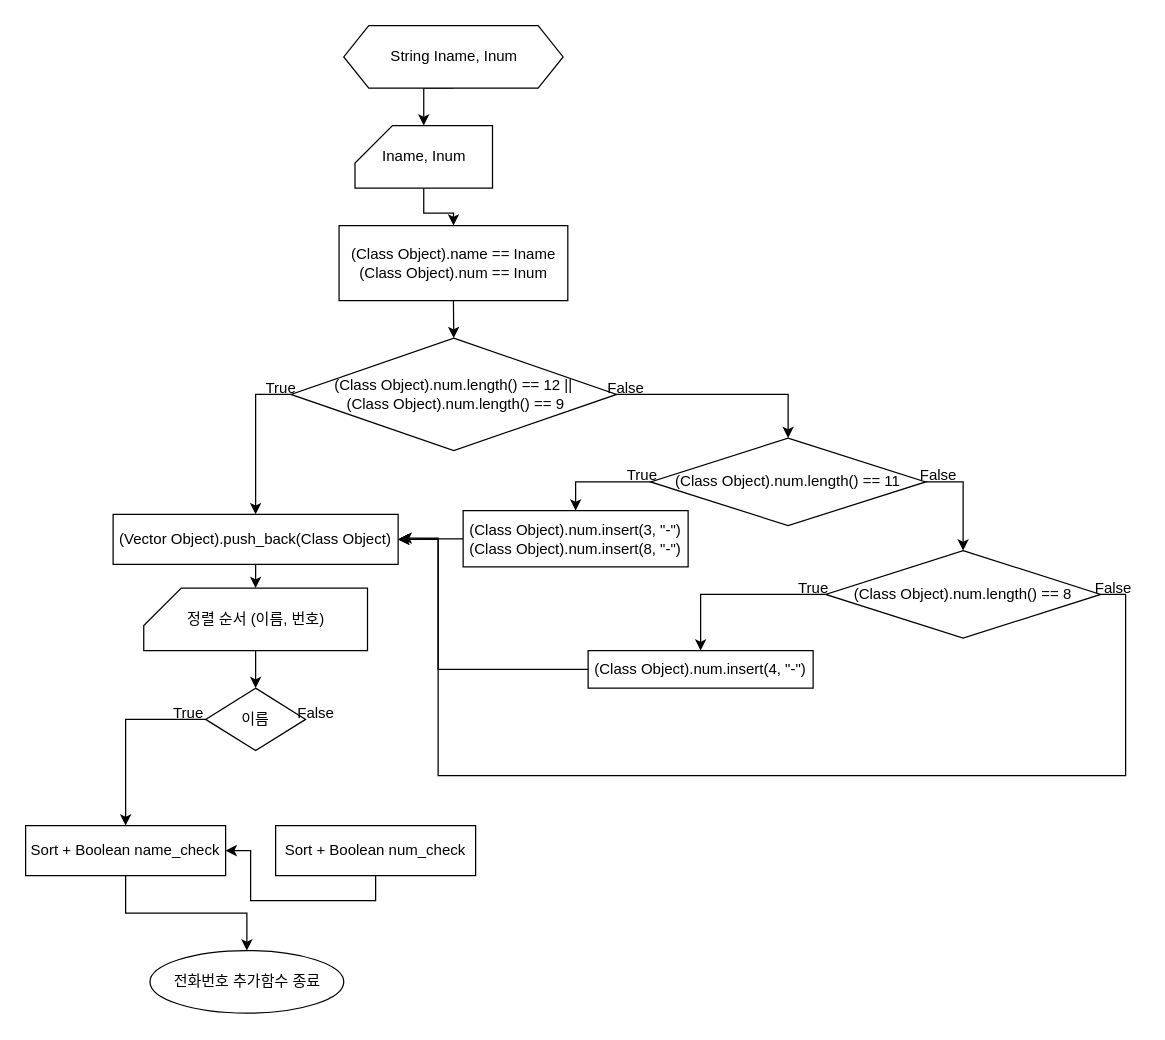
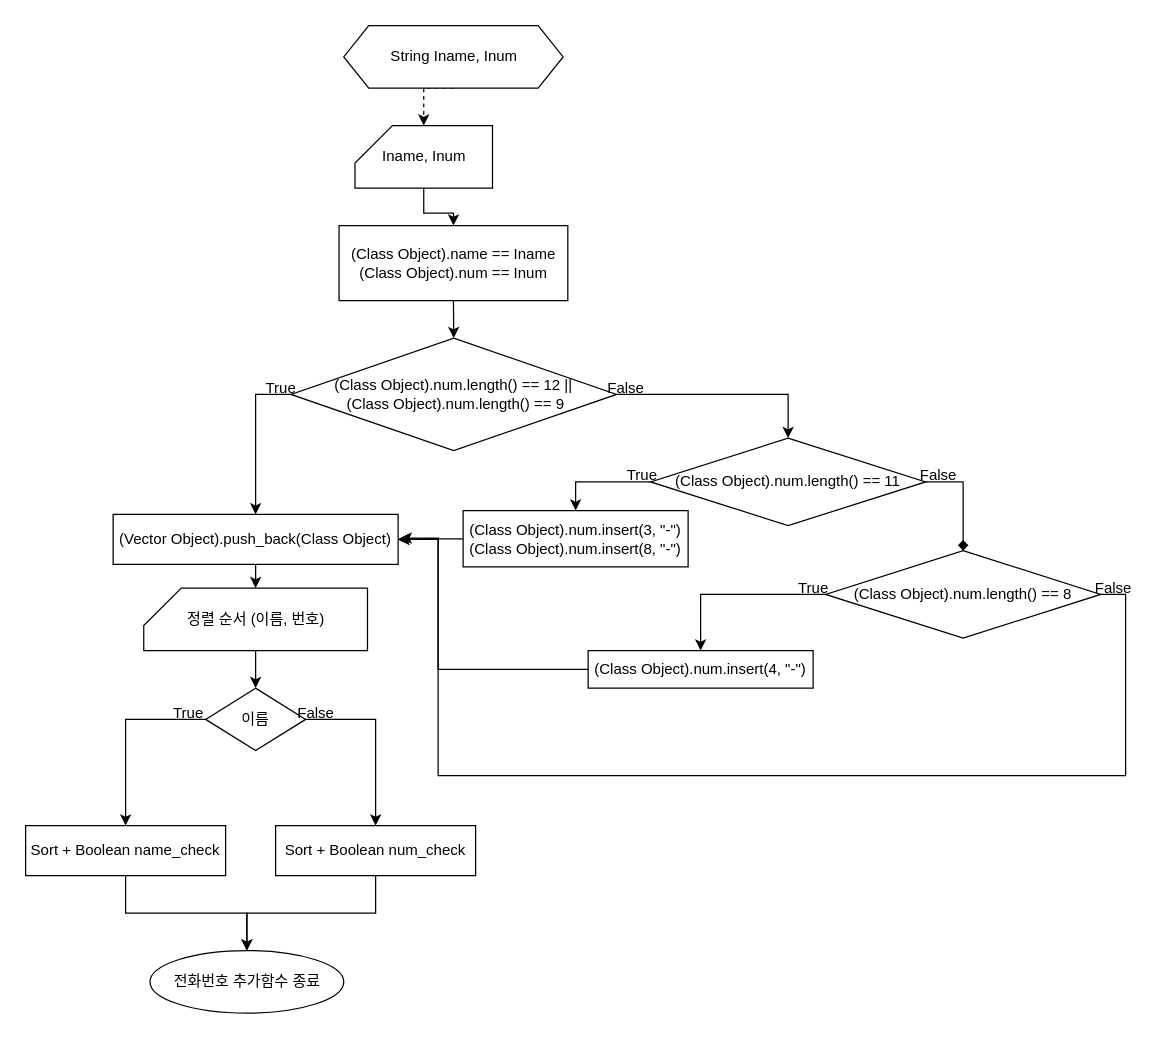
edge "String Iname, Inum" -> "Iname, Inum": style solid -> dashed
edge "(Class Object).num.length() == 11" -> "(Class Object).num.length() == 8": arrowhead classic -> diamond
edge "이름" -> "Sort + Boolean num_check": added
edge "Sort + Boolean num_check" -> "Sort + Boolean name_check": now "Sort + Boolean num_check" -> "전화번호 추가함수 종료"
